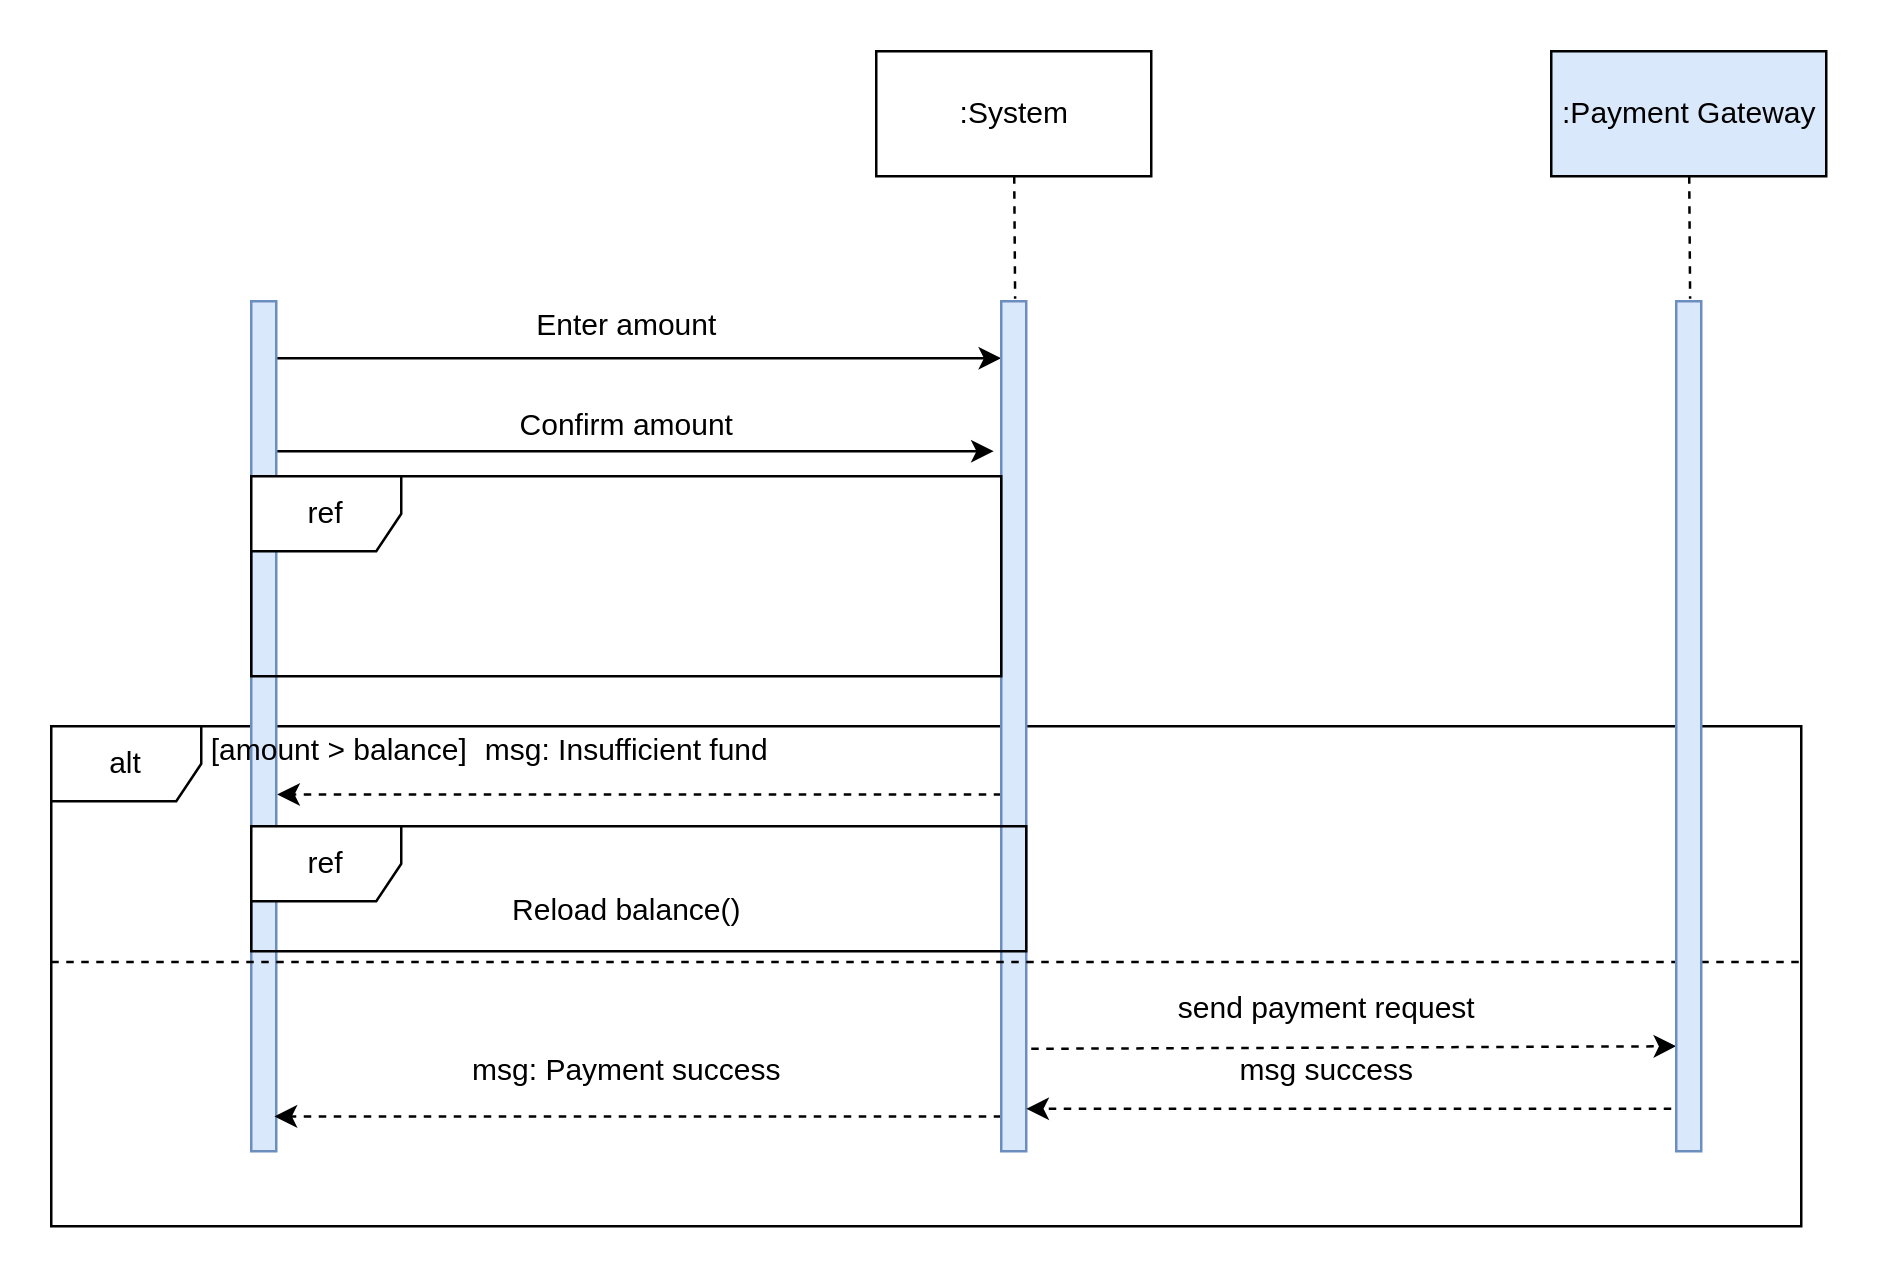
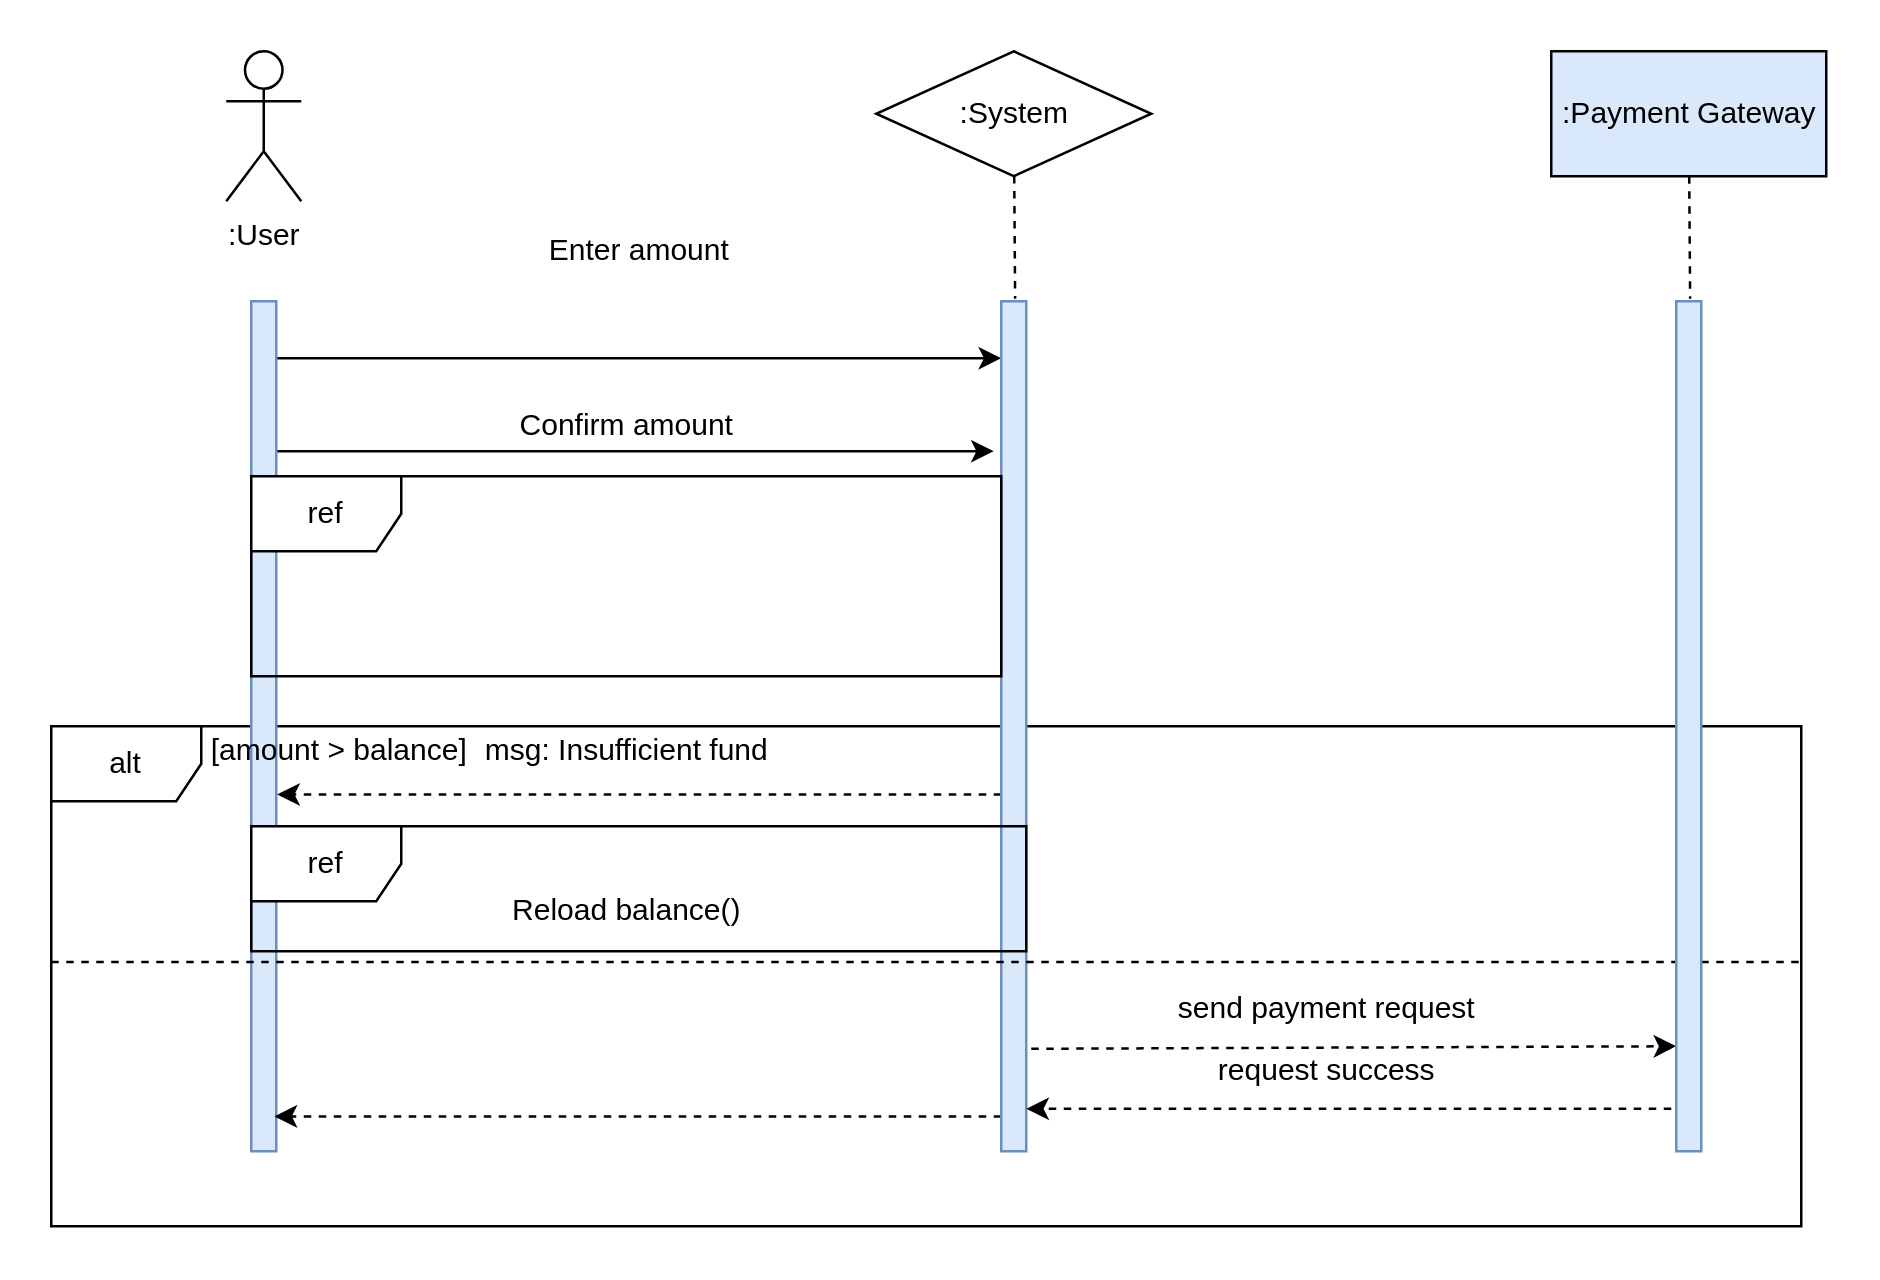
node ":System": shape rectangle -> diamond
node ":User": added
node "Enter amount": moved (626, 326) -> (639, 251)
node "msg: Payment success": removed
node "msg success": label "msg success" -> "request success"
